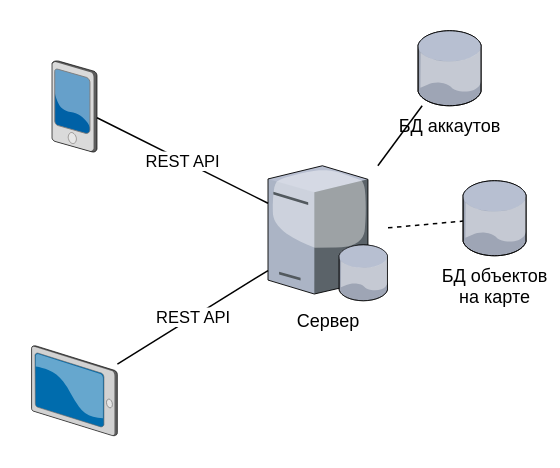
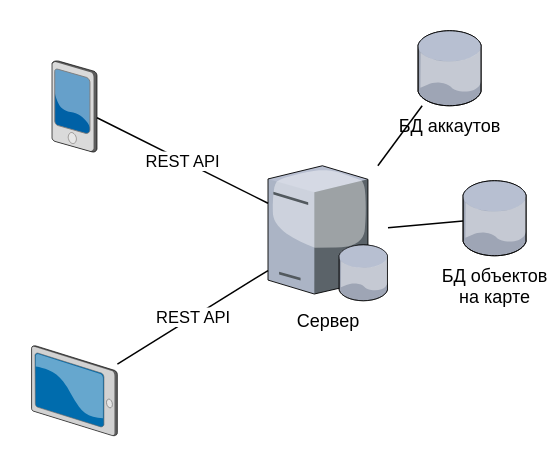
edge "БД объектов на карте" -- "Сервер": style dashed -> solid
